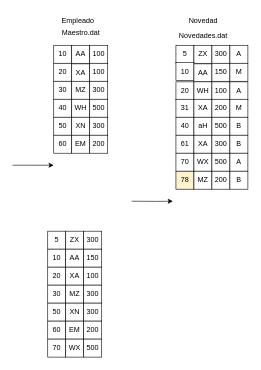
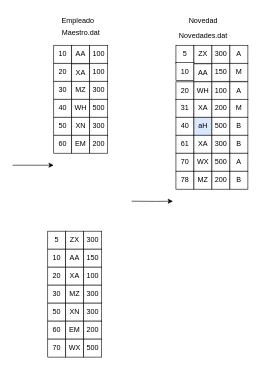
node "aH": fillcolor #ffffff -> #dae8fc
node "78": fillcolor #fff2cc -> #ffffff
